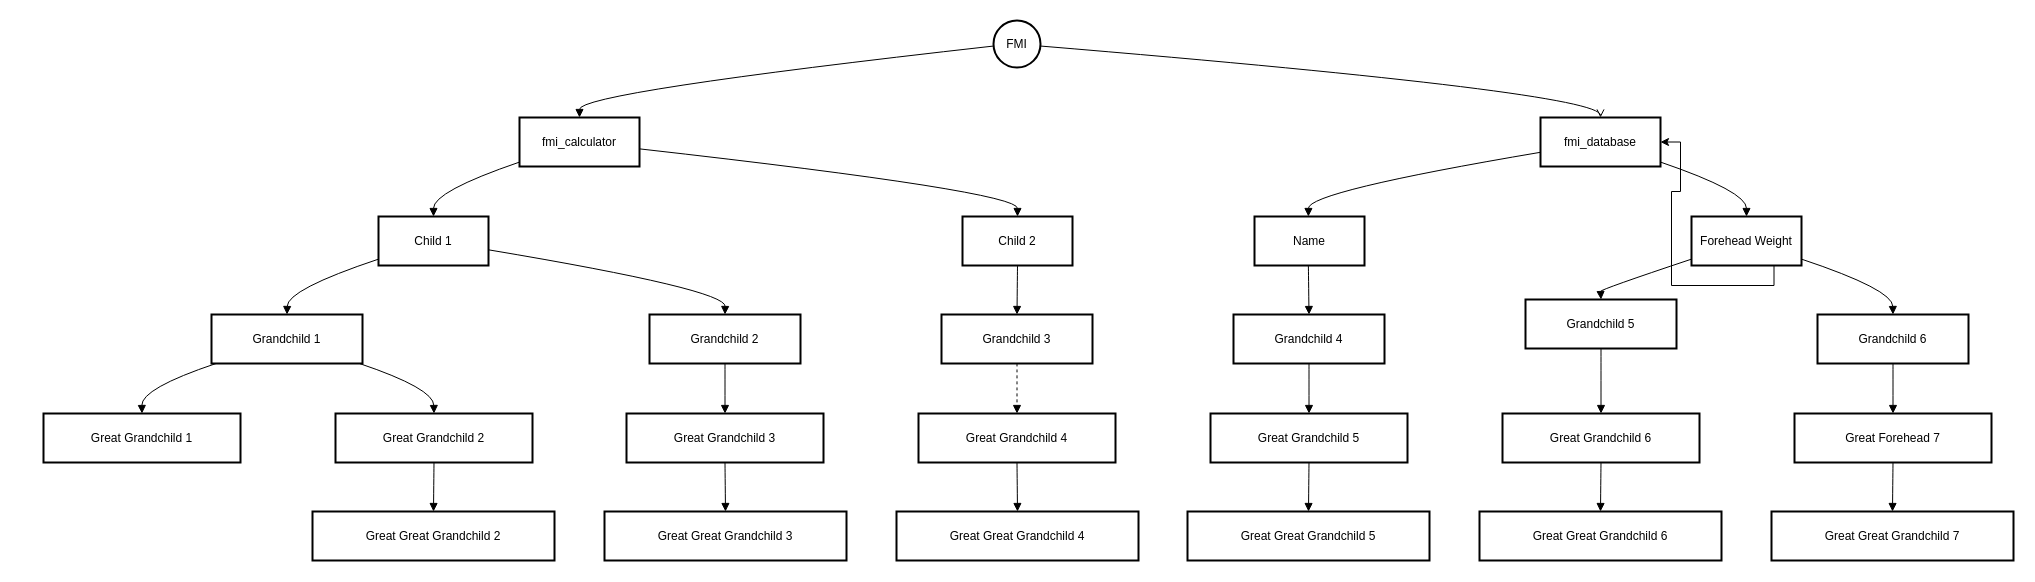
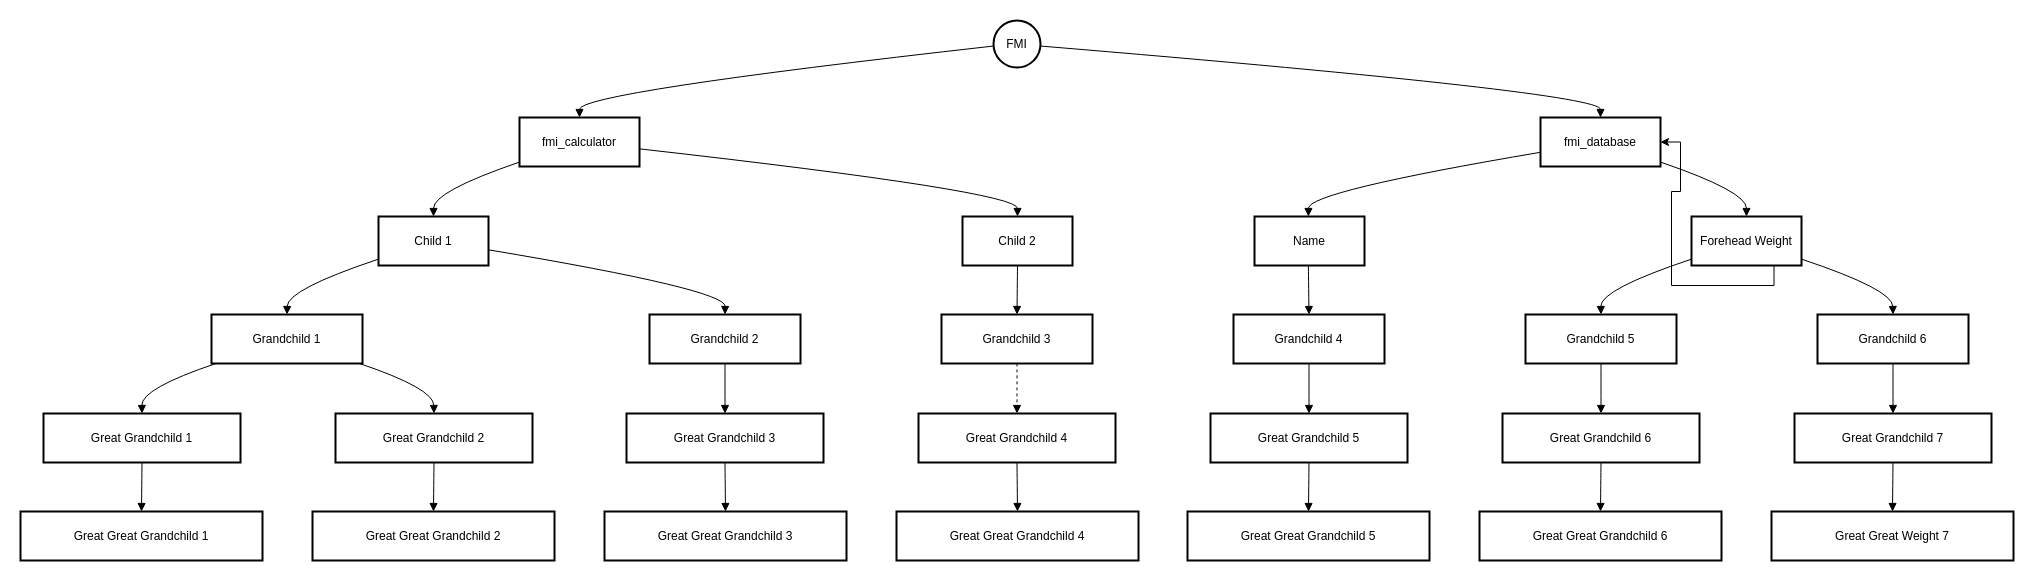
edge "FMI" -> "fmi_database": arrowhead open -> block
node "Grandchild 5": moved (1601, 324) -> (1601, 339)
node "Great Forehead 7": label "Great Forehead 7" -> "Great Grandchild 7"
edge "Great Grandchild 1" -> "Great Great Grandchild 1": added
node "Great Great Grandchild 1": added
node "Great Great Grandchild 7": label "Great Great Grandchild 7" -> "Great Great Weight 7"
